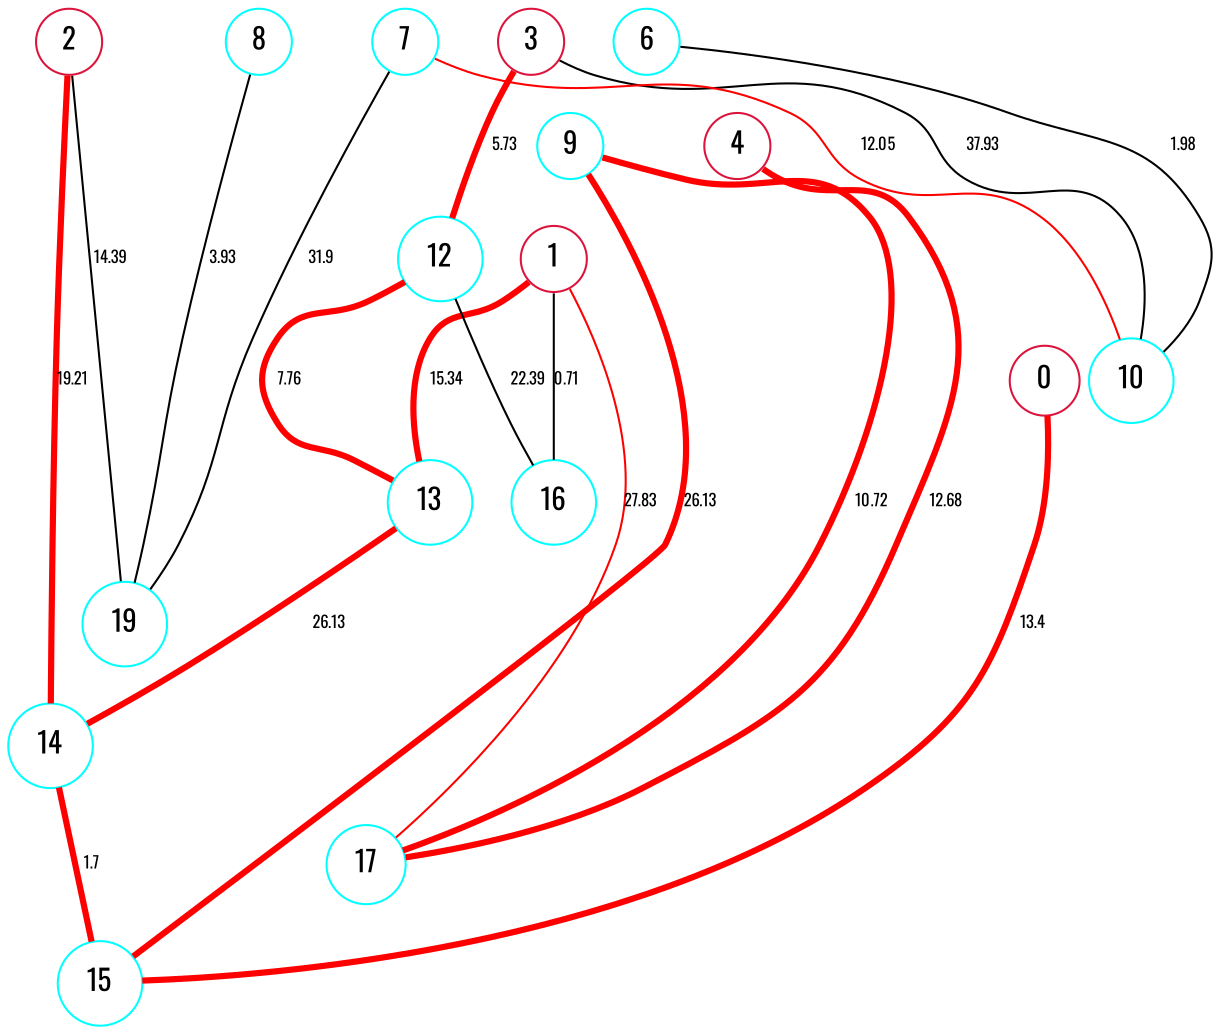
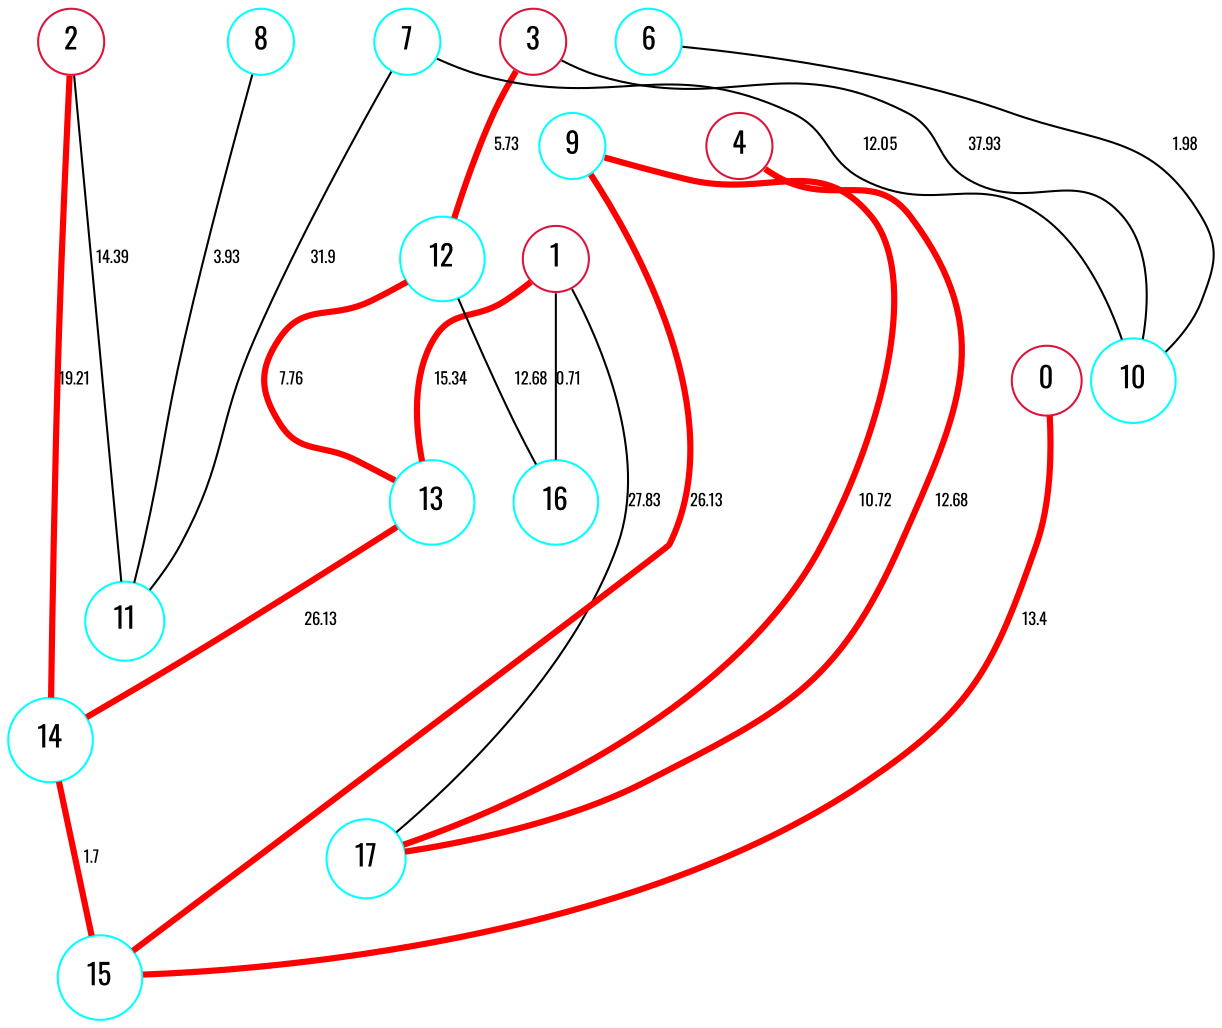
edge "7" -- "10": color red -> black
edge "12" -- "16": label "22.39" -> "12.68"
edge "1" -- "17": color red -> black
node "19": label "19" -> "11"
